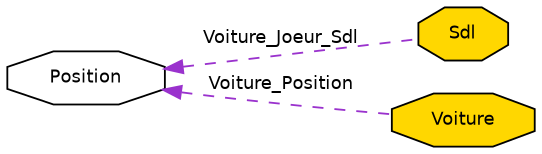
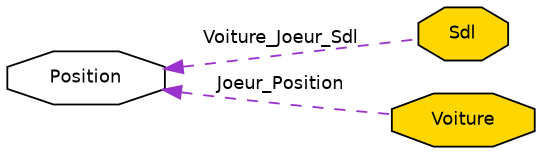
edge "Voiture" -> "Position": label " Voiture_Position" -> " Joeur_Position"
